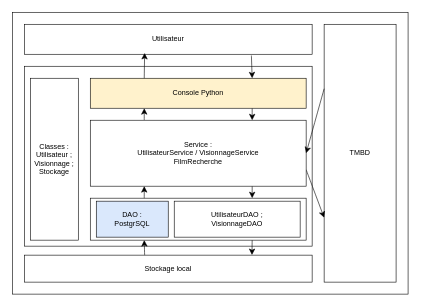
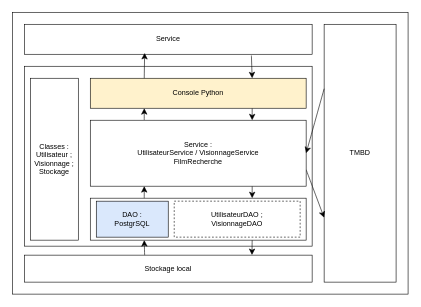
node "Utilisateur": label "Utilisateur" -> "Service"
node "UtilisateurDAO ; VisionnageDAO": style solid -> dashed
